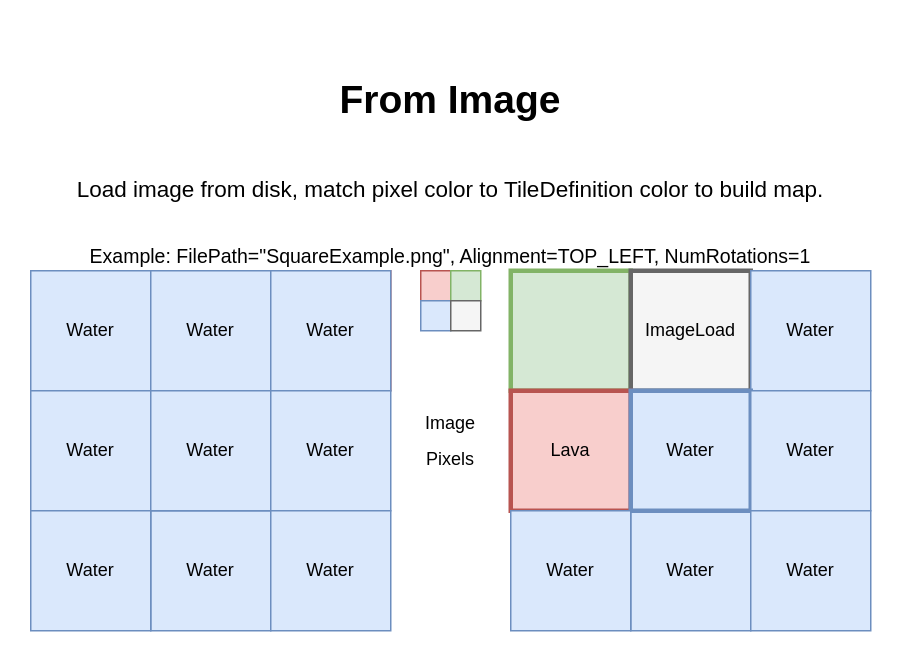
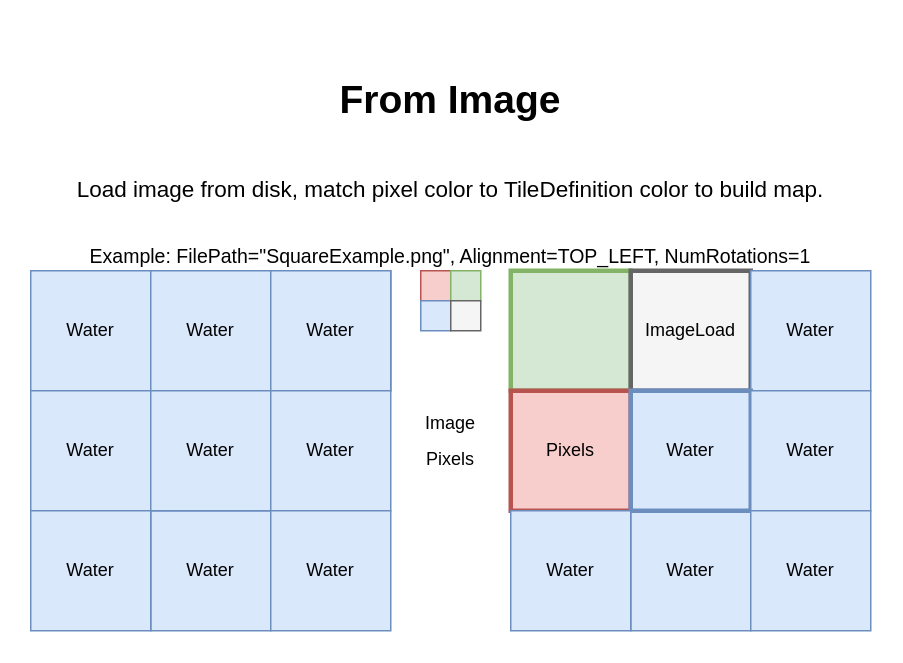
node "Lava": label "Lava" -> "Pixels"
